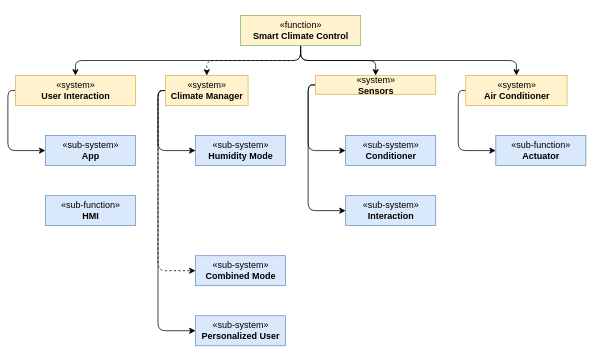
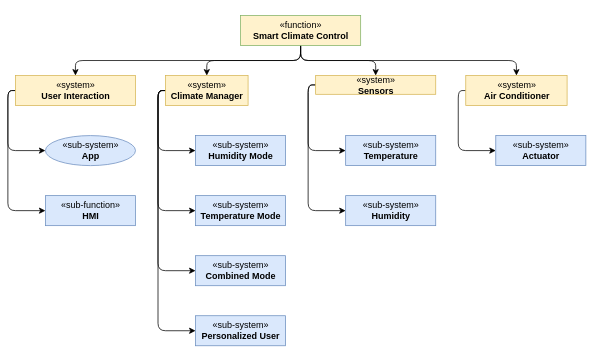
edge "«function» Smart Climate Control" -> "«system» Climate Manager": style dashed -> solid
node "«sub-system» App": shape rectangle -> ellipse
node "«sub-system» Conditioner": label "«sub-system» Conditioner" -> "«sub-system» Temperature"
node "«sub-function» Actuator": label "«sub-function» Actuator" -> "«sub-system» Actuator"
edge "«system» User Interaction" -> "«sub-function» HMI": added
edge "«system» Climate Manager" -> "«sub-system» Temperature Mode": added
node "«sub-system» Temperature Mode": added
node "«sub-system» Interaction": label "«sub-system» Interaction" -> "«sub-system» Humidity"
edge "«system» Climate Manager" -> "«sub-system» Combined Mode": style dashed -> solid
